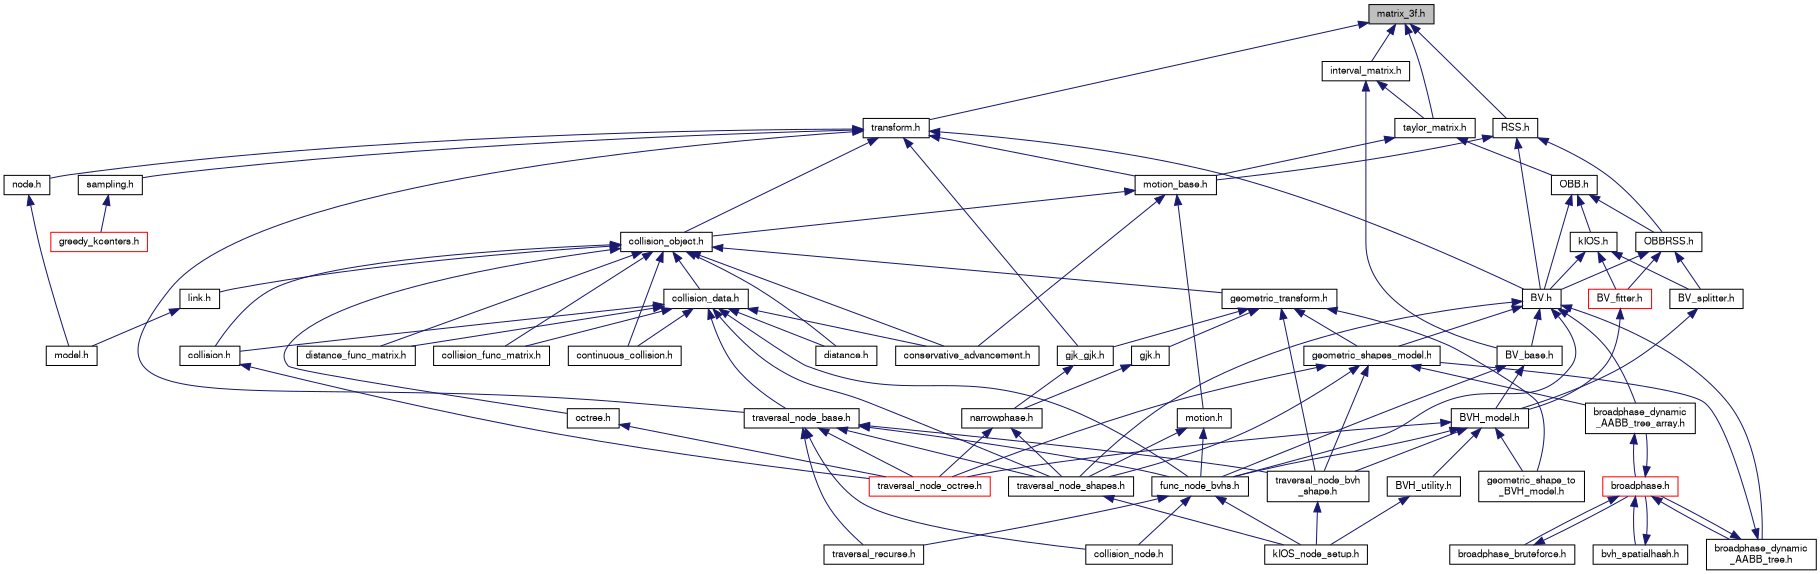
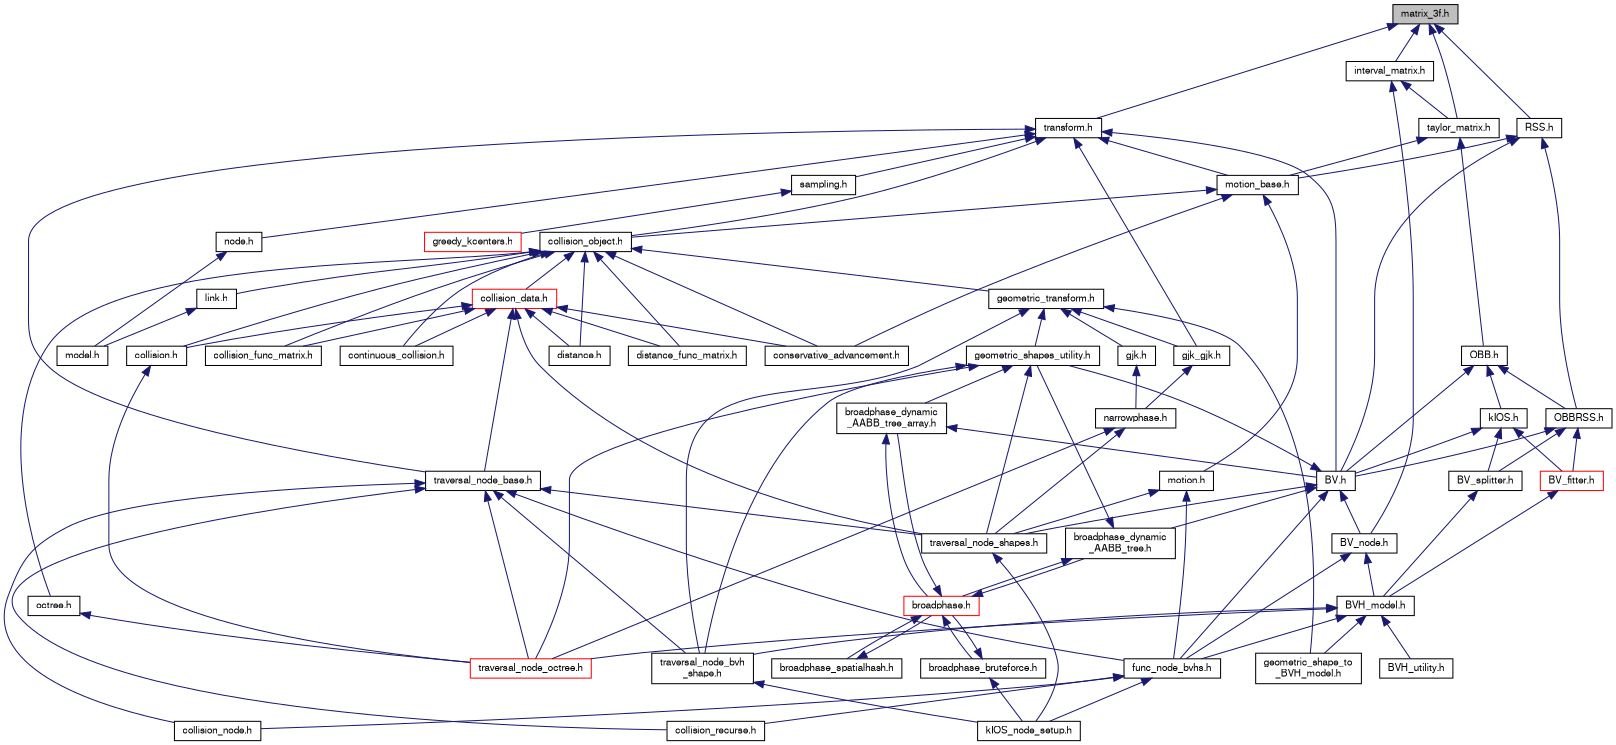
node "collision_data.h": color black -> red
edge "broadphase_dynamic _AABB_tree_array.h" -> "BV.h": reversed
node "geometric_shapes_model.h": label "geometric_shapes_model.h" -> "geometric_shapes_utility.h"
node "BV_base.h": label "BV_base.h" -> "BV_node.h"
edge "func_node_bvhs.h" -> "collision_data.h": removed
edge "kIOS_node_setup.h" -> "BVH_utility.h": now "kIOS_node_setup.h" -> "broadphase_bruteforce.h"
node "traversal_recurse.h": label "traversal_recurse.h" -> "collision_recurse.h"
node "bvh_spatialhash.h": label "bvh_spatialhash.h" -> "broadphase_spatialhash.h"
